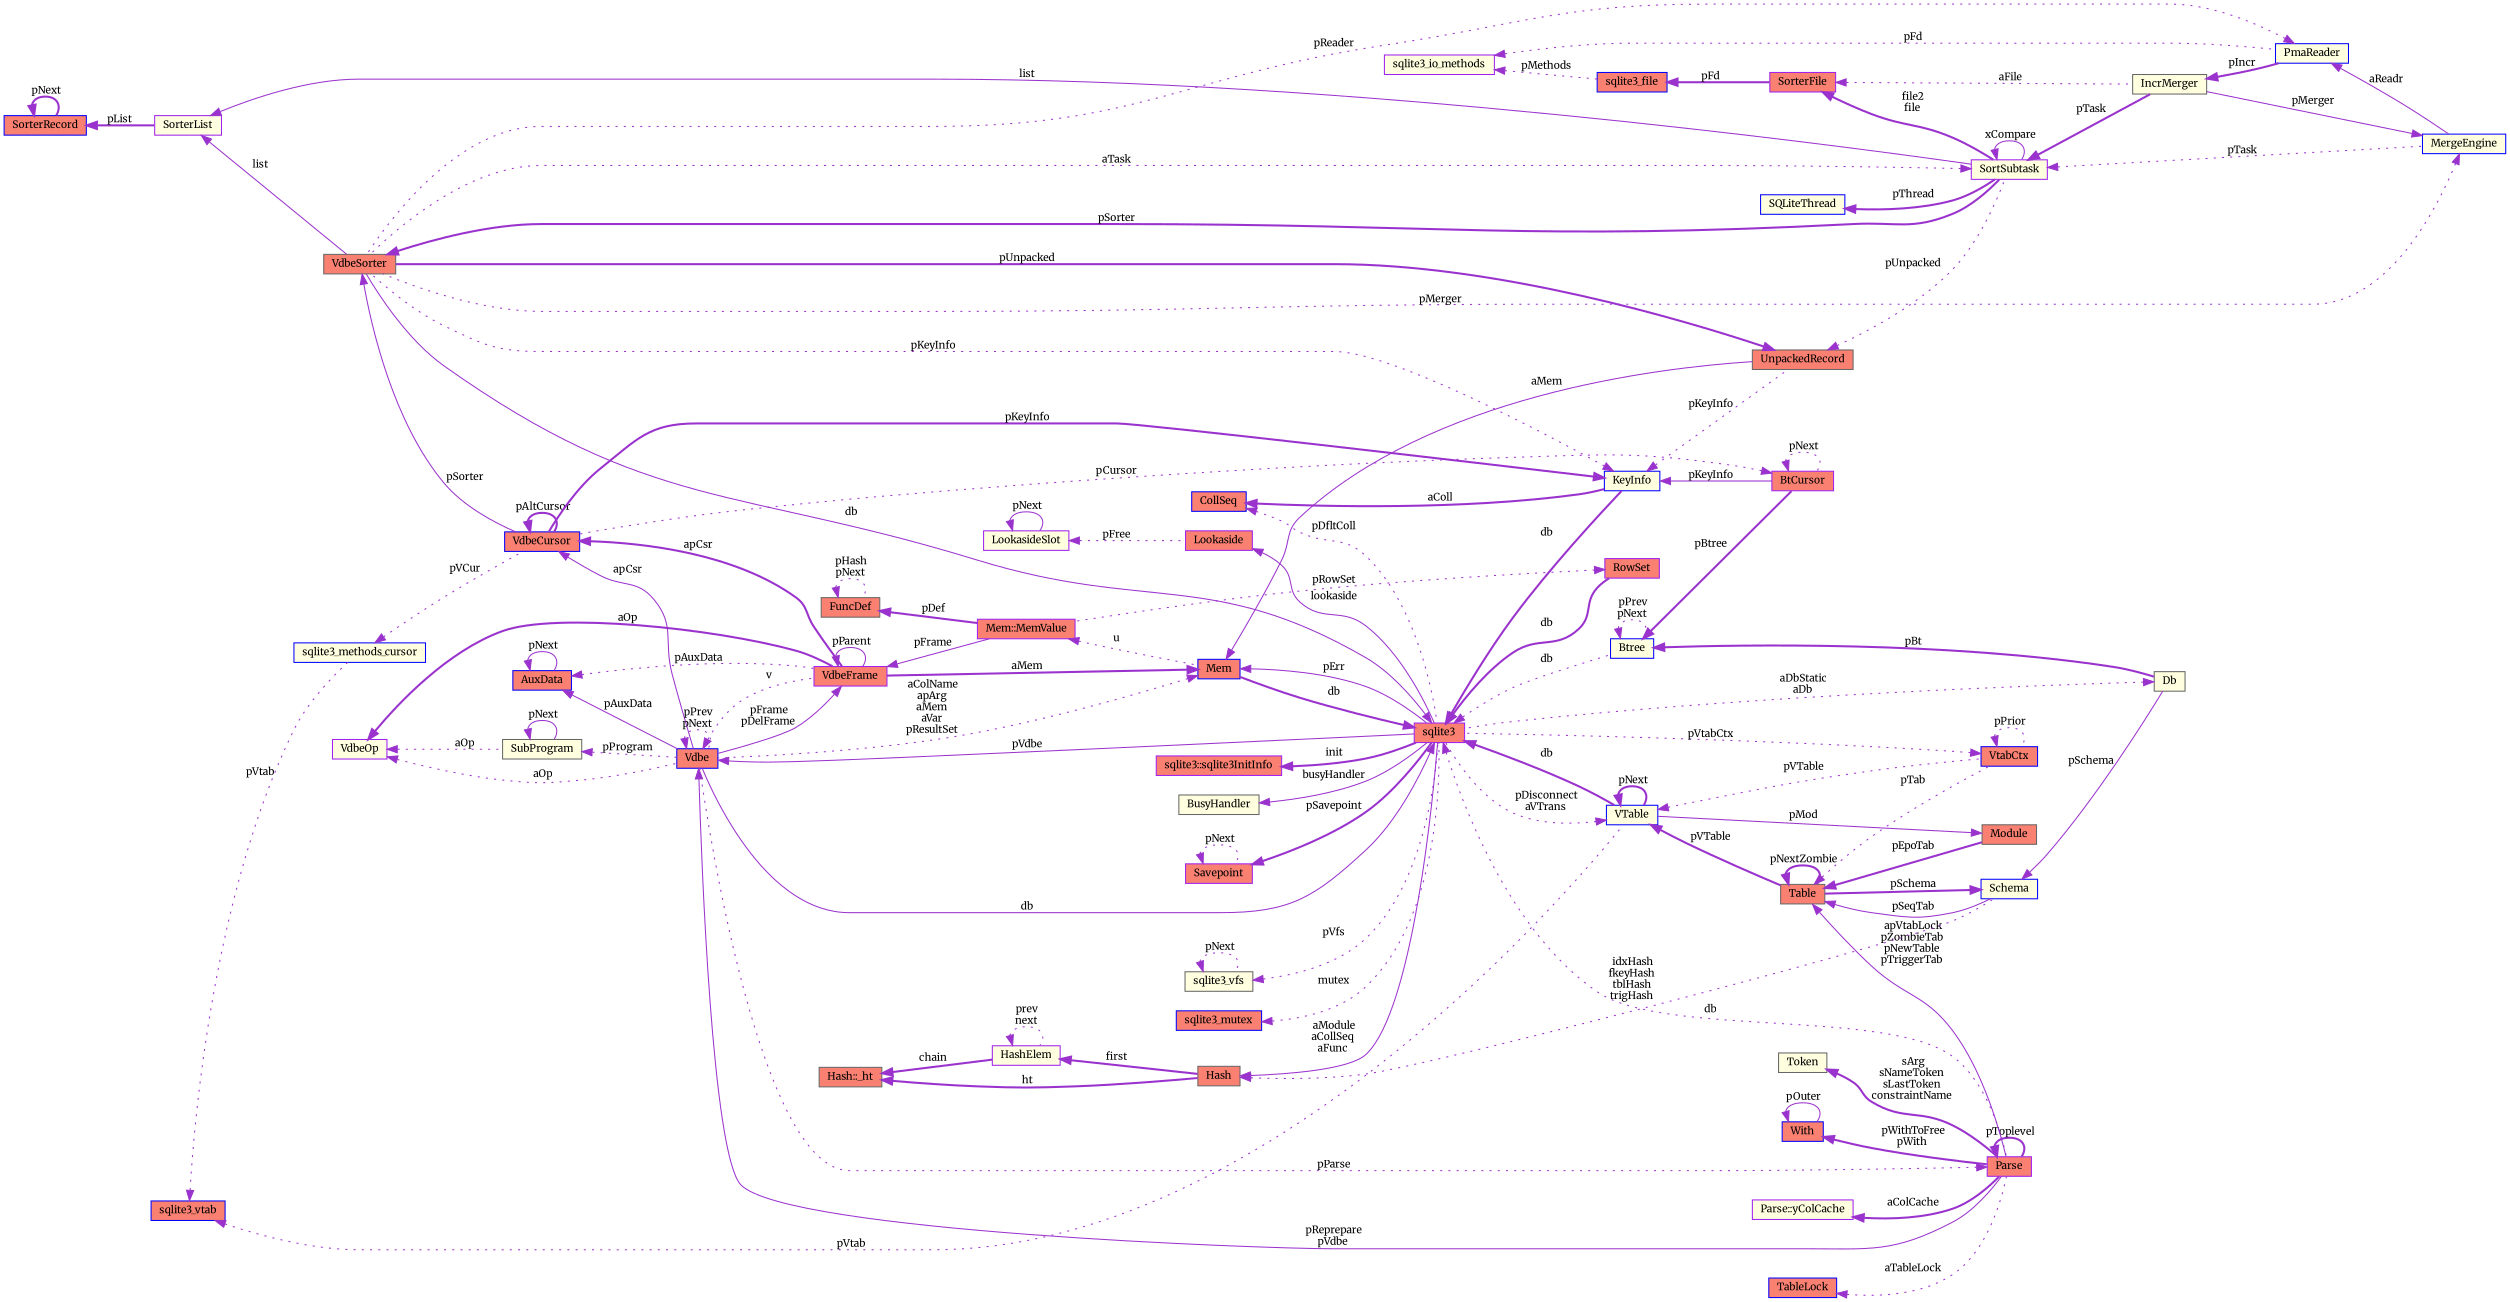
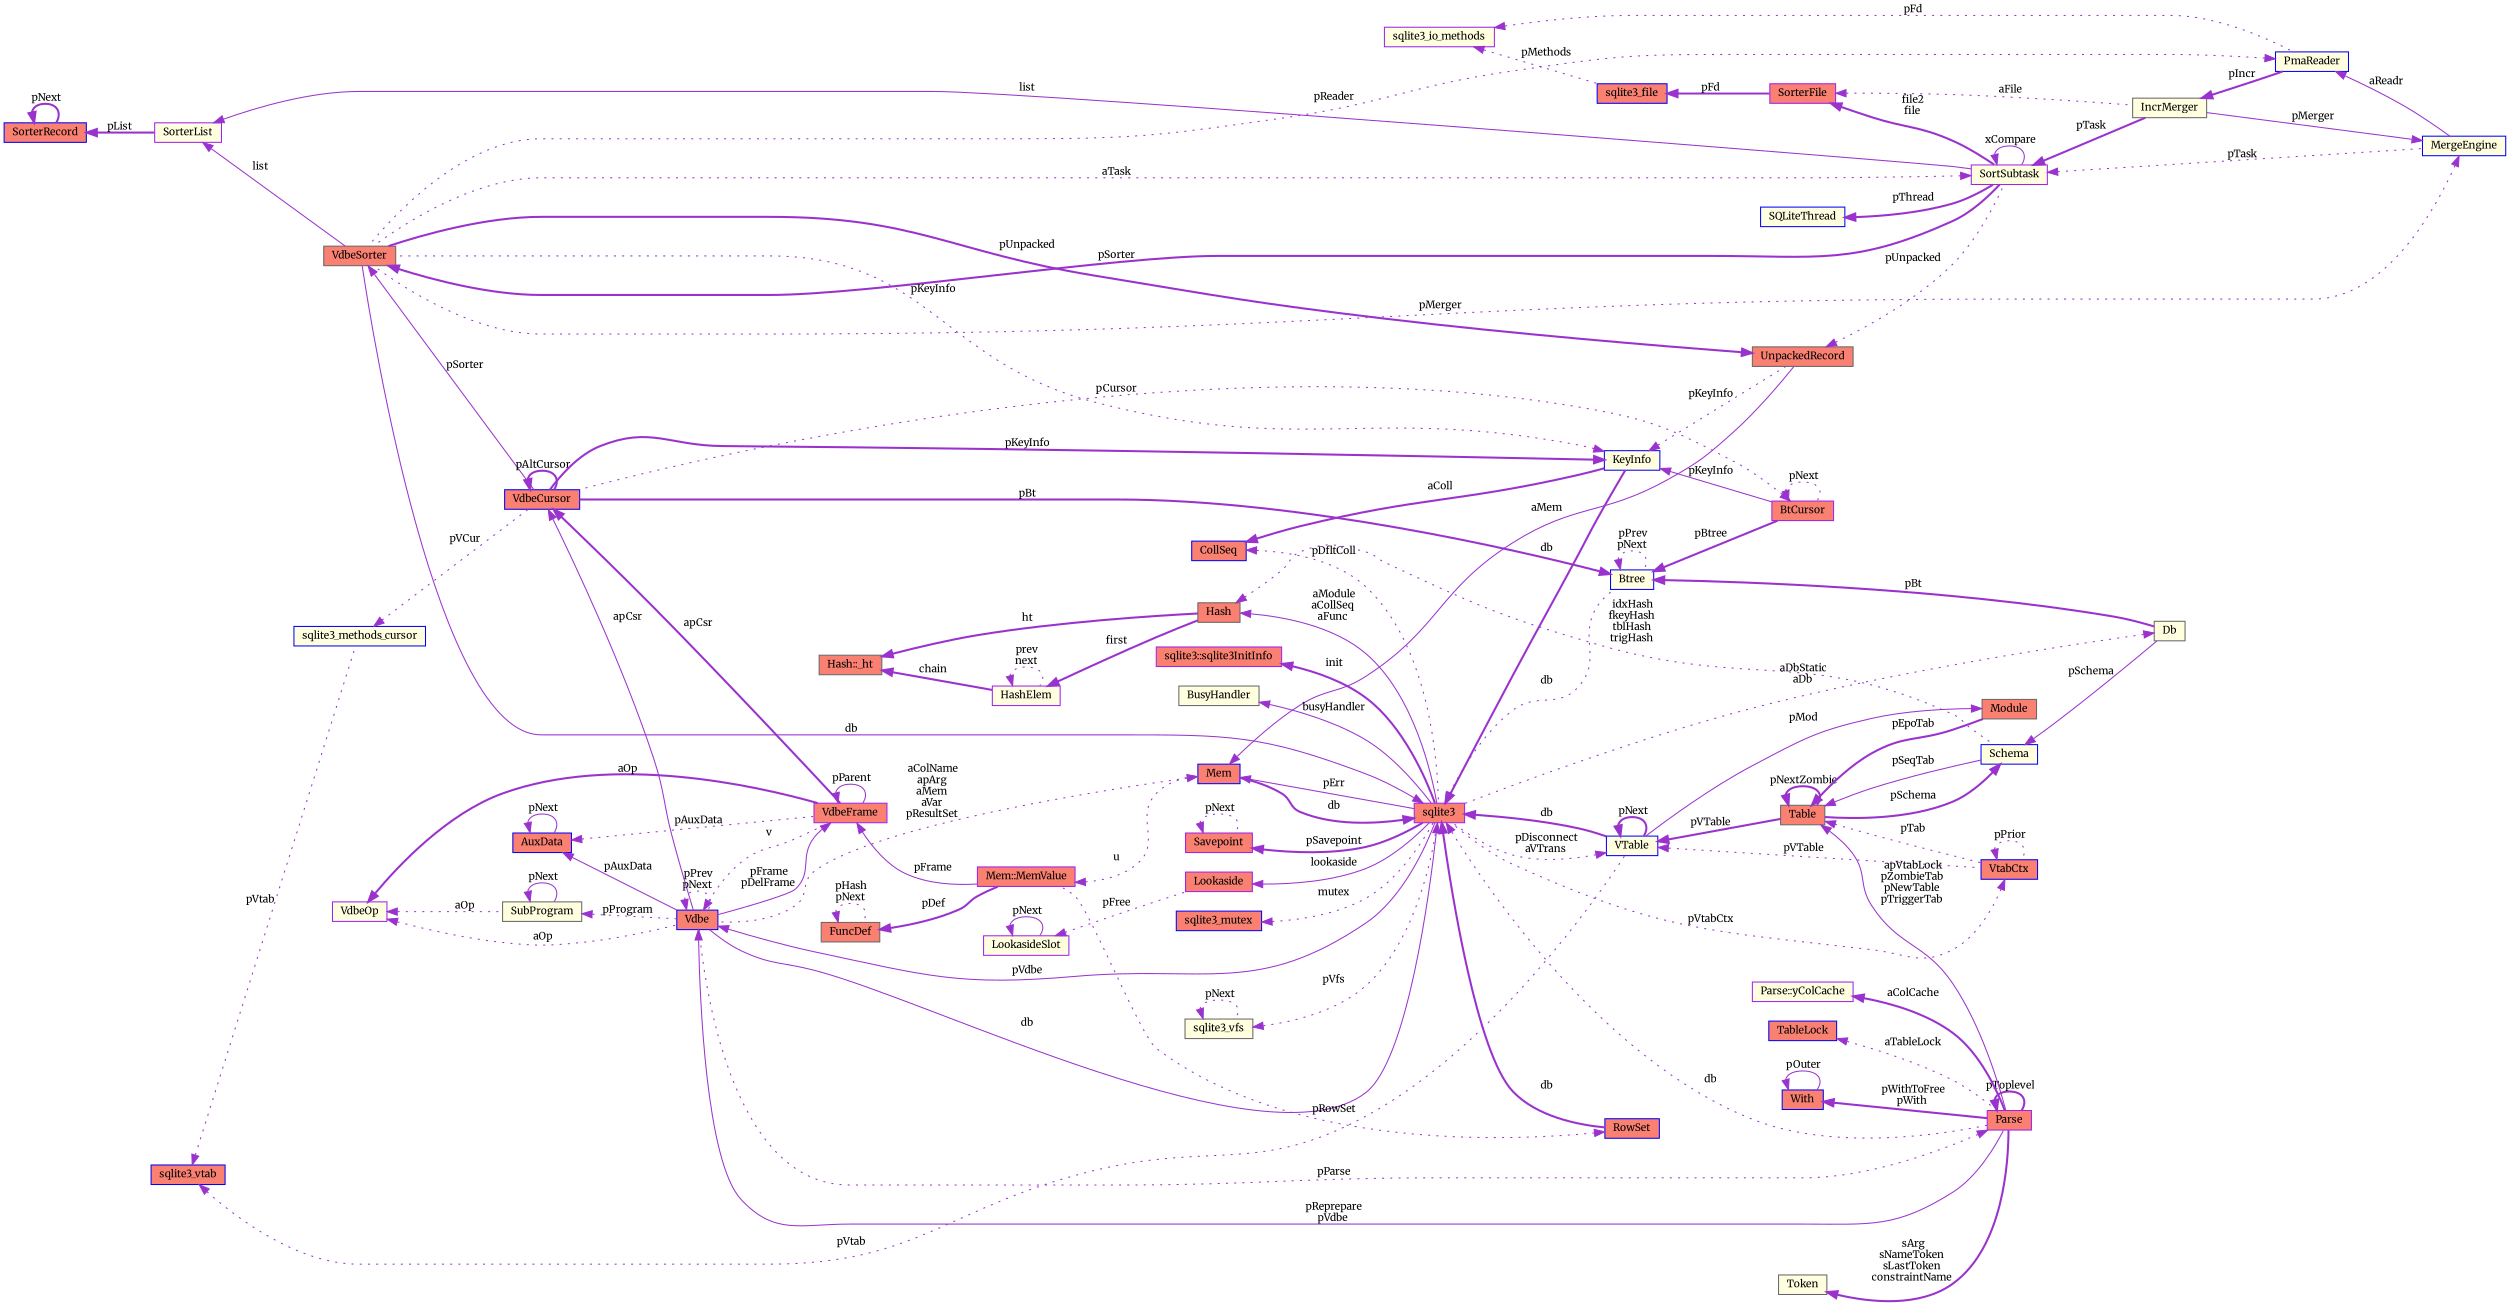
edge "VdbeCursor" -> "Btree": added, label "pBt"
node "RowSet": color purple -> blue
edge "VdbeFrame" -> "Mem": removed, label "aMem"
